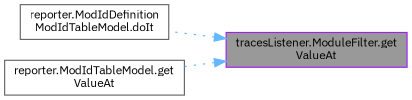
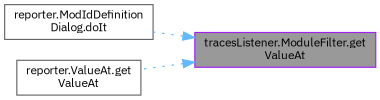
node "reporter.ModIdDefinition ModIdTableModel.doIt": label "reporter.ModIdDefinition ModIdTableModel.doIt" -> "reporter.ModIdDefinition Dialog.doIt"
node "reporter.ModIdTableModel.get ValueAt": label "reporter.ModIdTableModel.get ValueAt" -> "reporter.ValueAt.get ValueAt"
